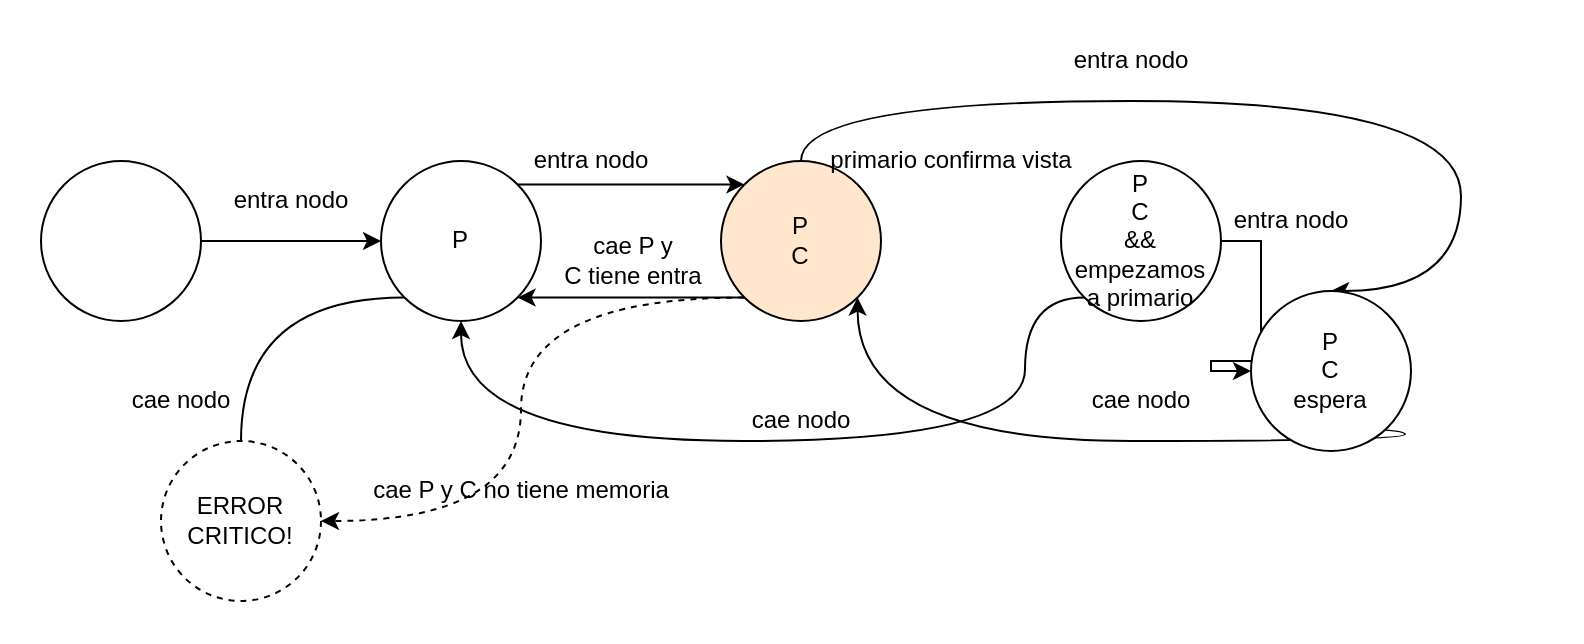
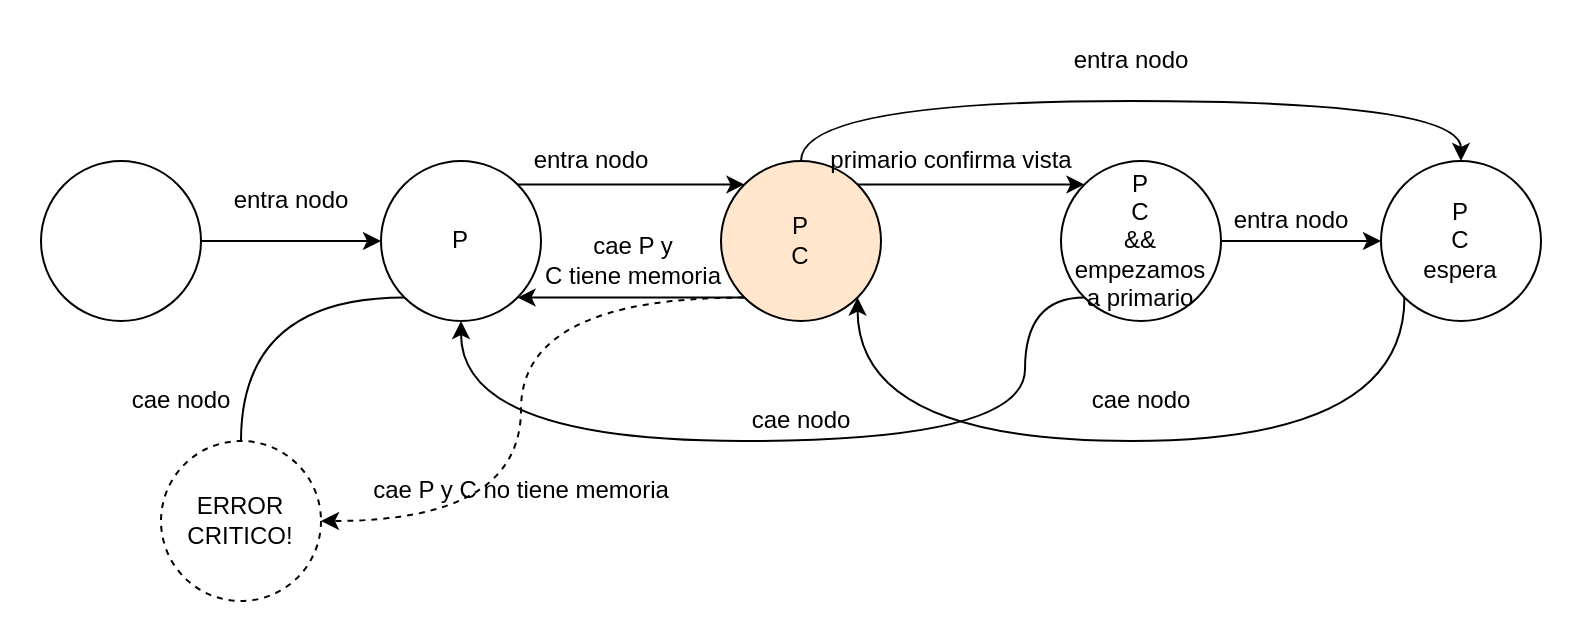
edge "P C" -> "P C && empezamos a primario": added
node "cae P y C tiene entra": label "cae P y C tiene entra" -> "cae P y C tiene memoria"
node "P C espera": moved (1331, 371) -> (1461, 241)
